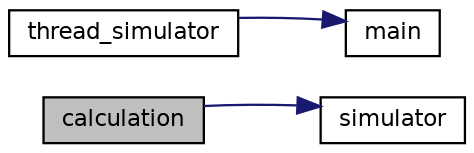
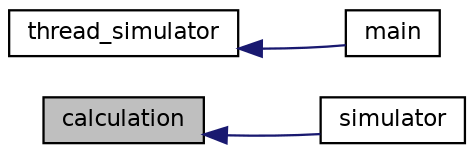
edge "thread_simulator" -> "main": reversed
edge "calculation" -> "simulator": reversed
